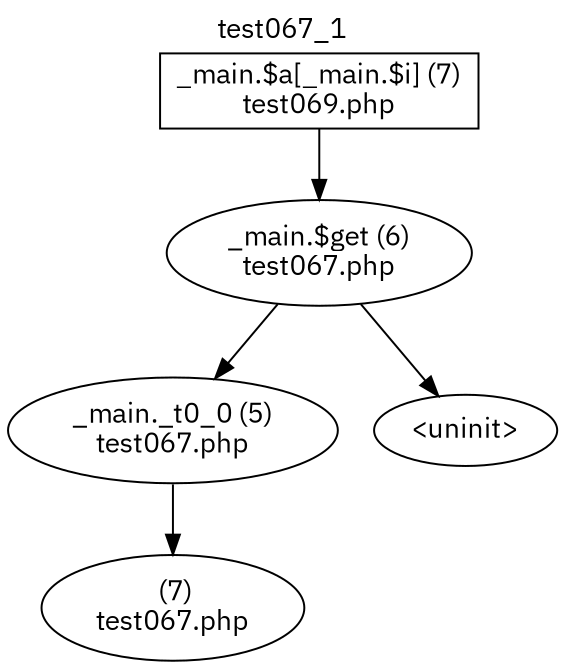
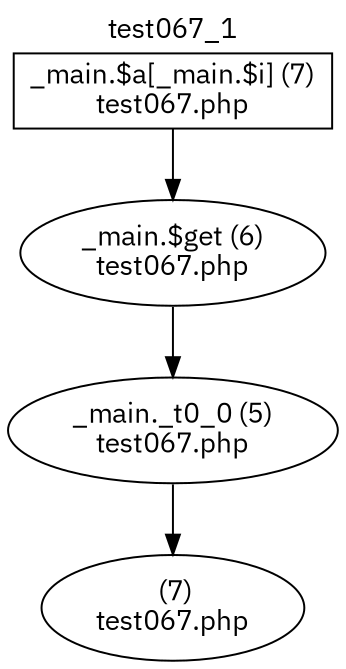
node "_main.$a[_main.$i] (7) test069.php": label "_main.$a[_main.$i] (7) test069.php" -> "_main.$a[_main.$i] (7) test067.php"
node "<uninit>": removed
